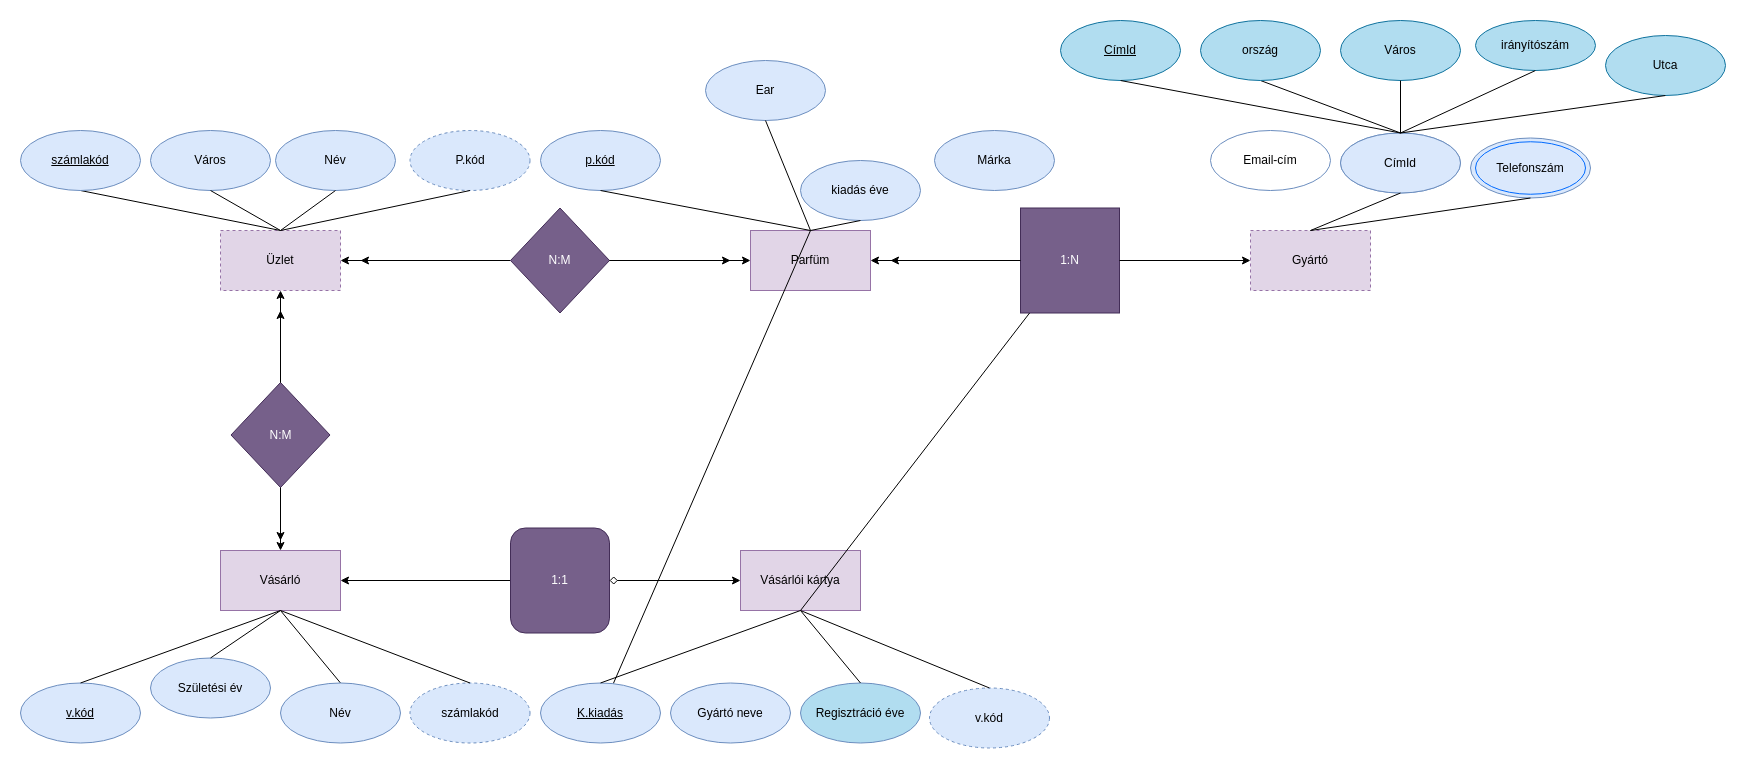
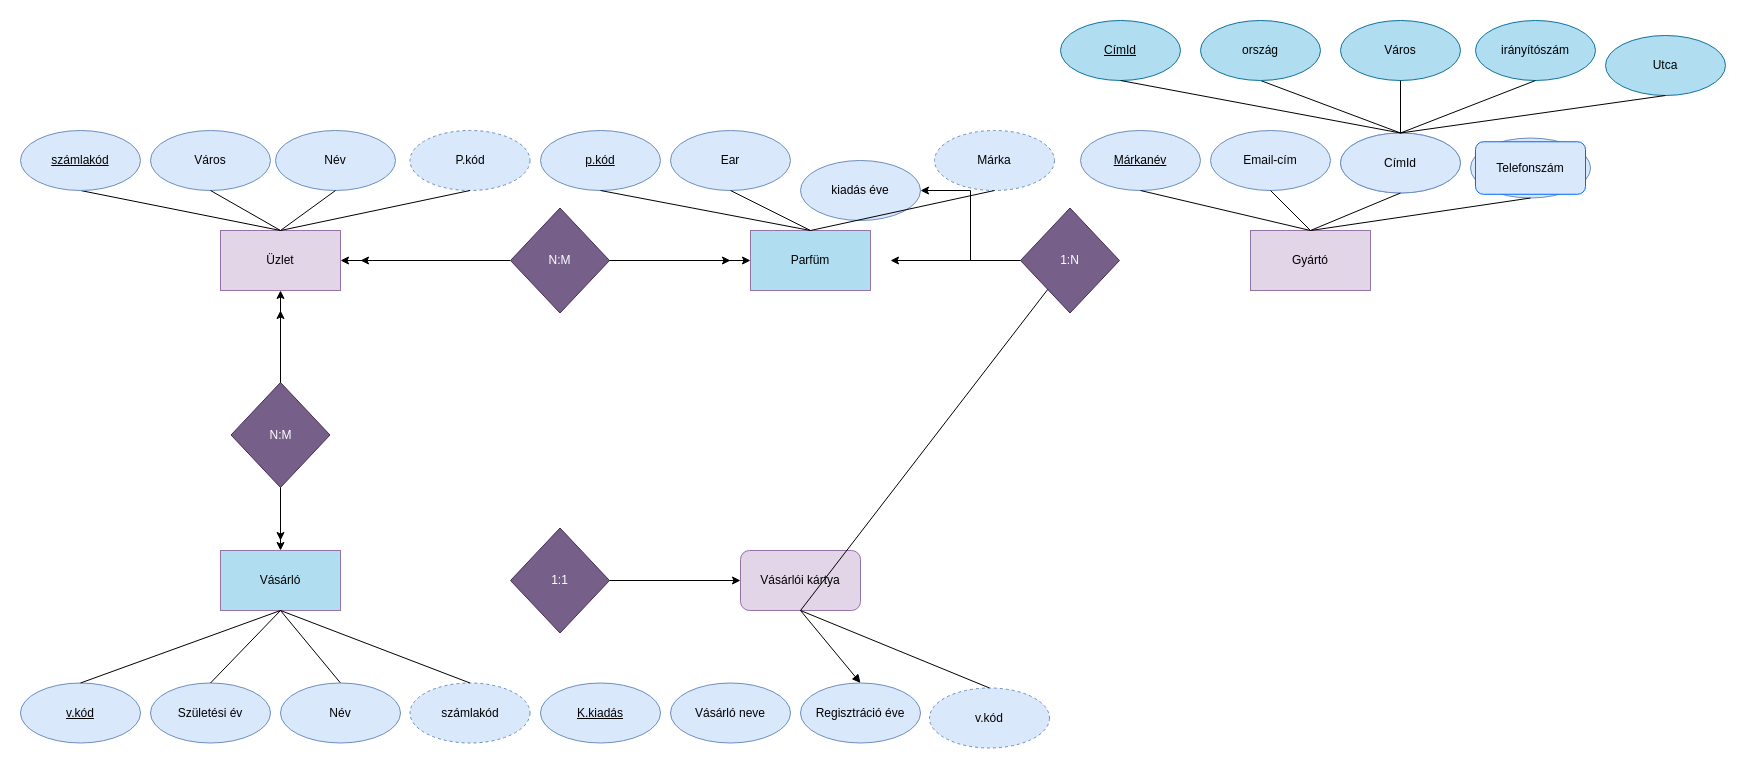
node "irányítószám": size 120x50 -> 120x60
node "Ear": moved (766, 91) -> (731, 161)
node "Márka": style solid -> dashed
node "Márkanév": added
node "Email-cím": fillcolor #ffffff -> #dae8fc
node "Telefonszám": shape ellipse -> rounded rectangle
edge "Márkanév" -- "Gyártó": added
edge "Email-cím" -- "Gyártó": added
edge "kiadás éve" -- "Parfüm": removed
node "Üzlet": style dashed -> solid
node "Parfüm": fillcolor #e1d5e7 -> #b1ddf0
edge "1:N" -> "Parfüm": now "1:N" -> "kiadás éve"
node "1:N": shape rectangle -> diamond
edge "1:N" -> "Gyártó": removed
node "Gyártó": style dashed -> solid
edge "Parfüm" -- "K.kiadás": now "Parfüm" -- "Márka"
node "Vásárló": fillcolor #e1d5e7 -> #b1ddf0
edge "1:1" -> "Vásárló": removed
node "1:1": shape rounded rectangle -> diamond
edge "1:1" -- "Vásárlói kártya": arrowhead diamond -> none
node "Vásárlói kártya": shape rectangle -> rounded rectangle
edge "Vásárlói kártya" -- "K.kiadás": removed
edge "Vásárlói kártya" -- "Regisztráció éve": arrowhead none -> block
node "Születési év": moved (211, 688) -> (211, 713)
node "Regisztráció éve": fillcolor #b1ddf0 -> #dae8fc
node "Gyártó neve": label "Gyártó neve" -> "Vásárló neve"
